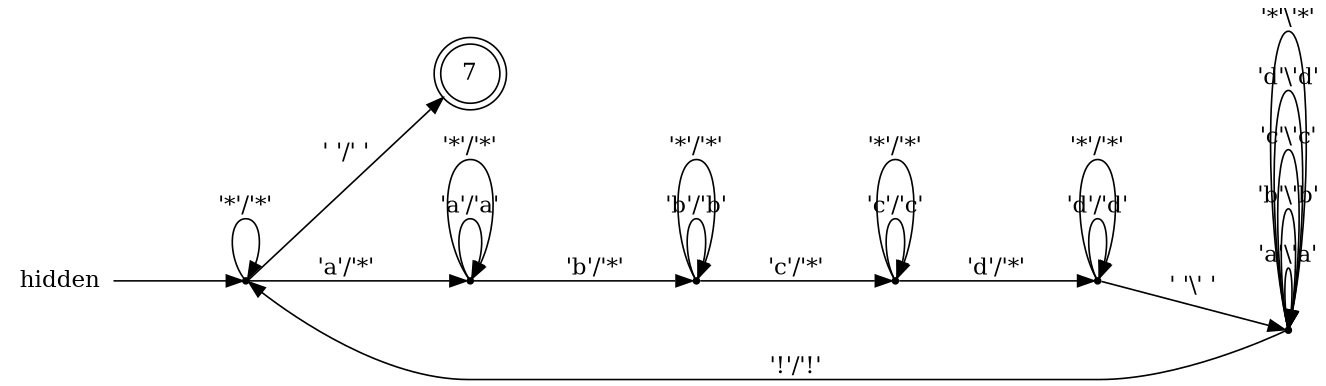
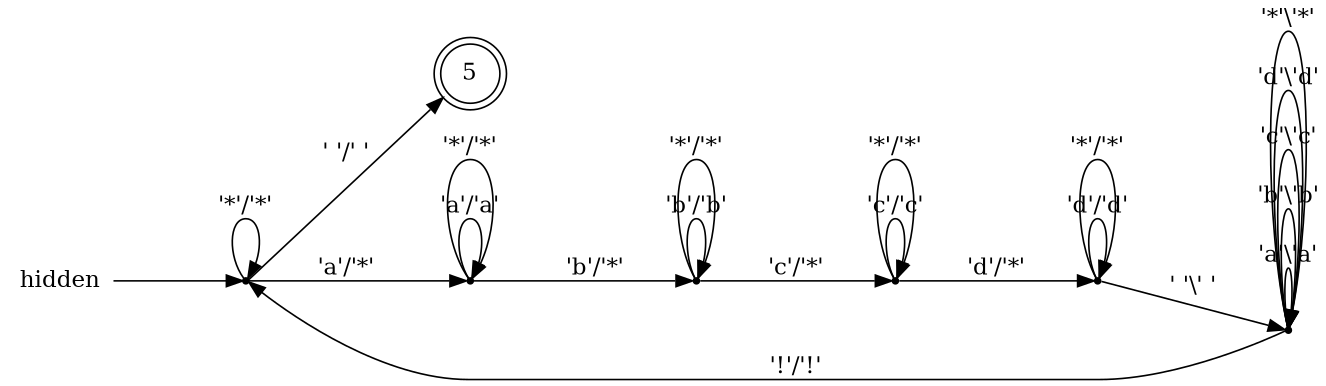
node "7": label "7" -> "5"
